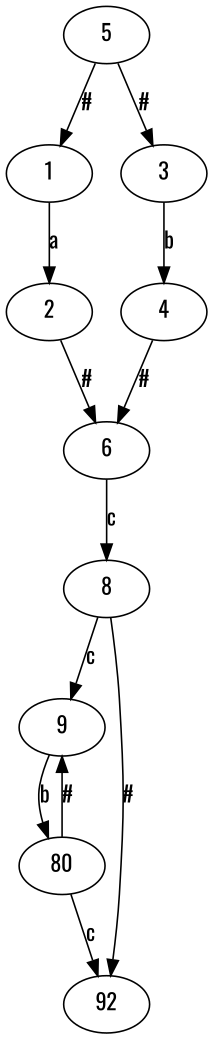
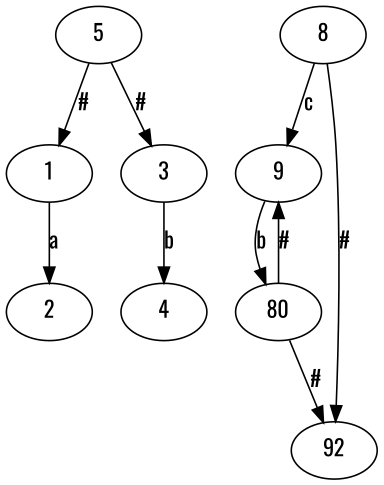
node "6": removed
edge "80" -> "92": label "c" -> "#"
